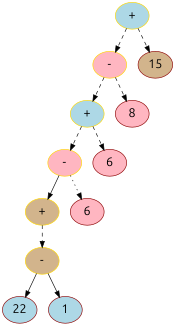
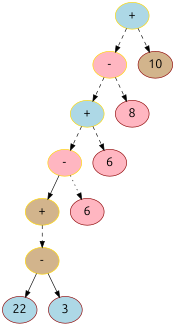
node "15": label "15" -> "10"
node "1": label "1" -> "3"
